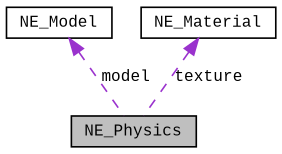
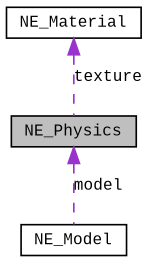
edge "NE_Physics" -> "NE_Model": reversed
